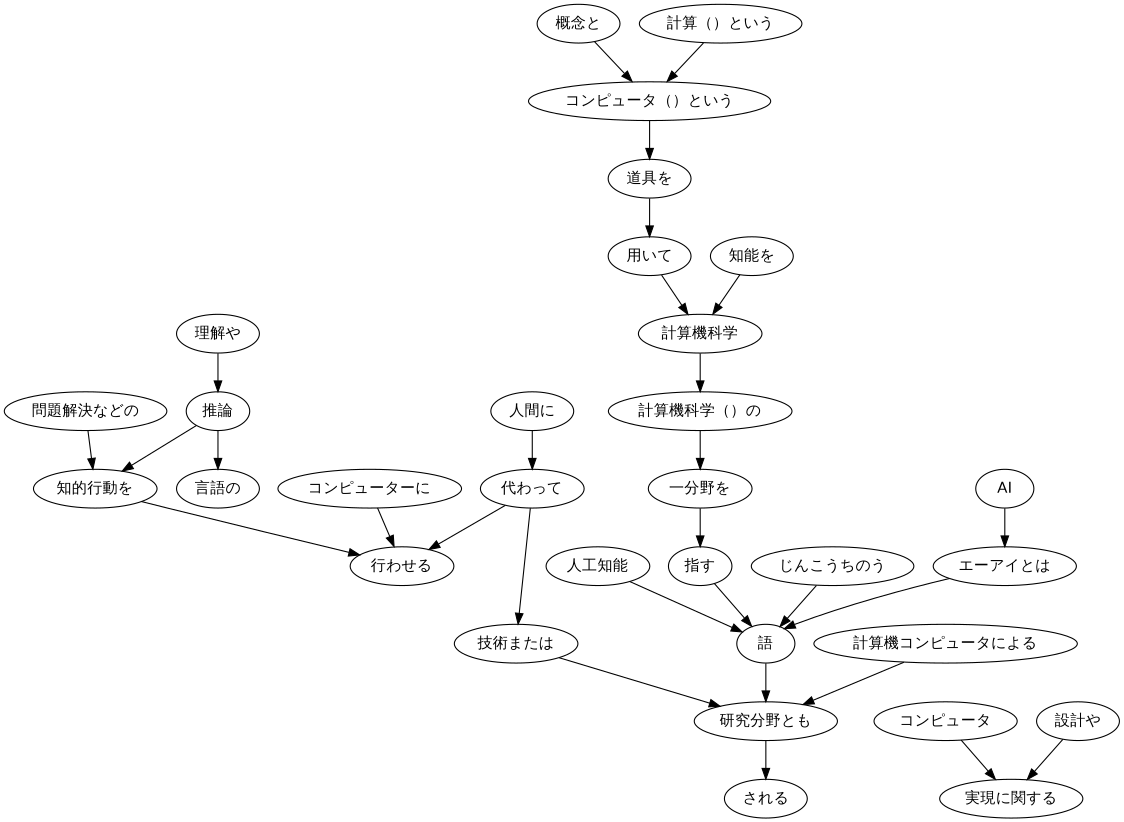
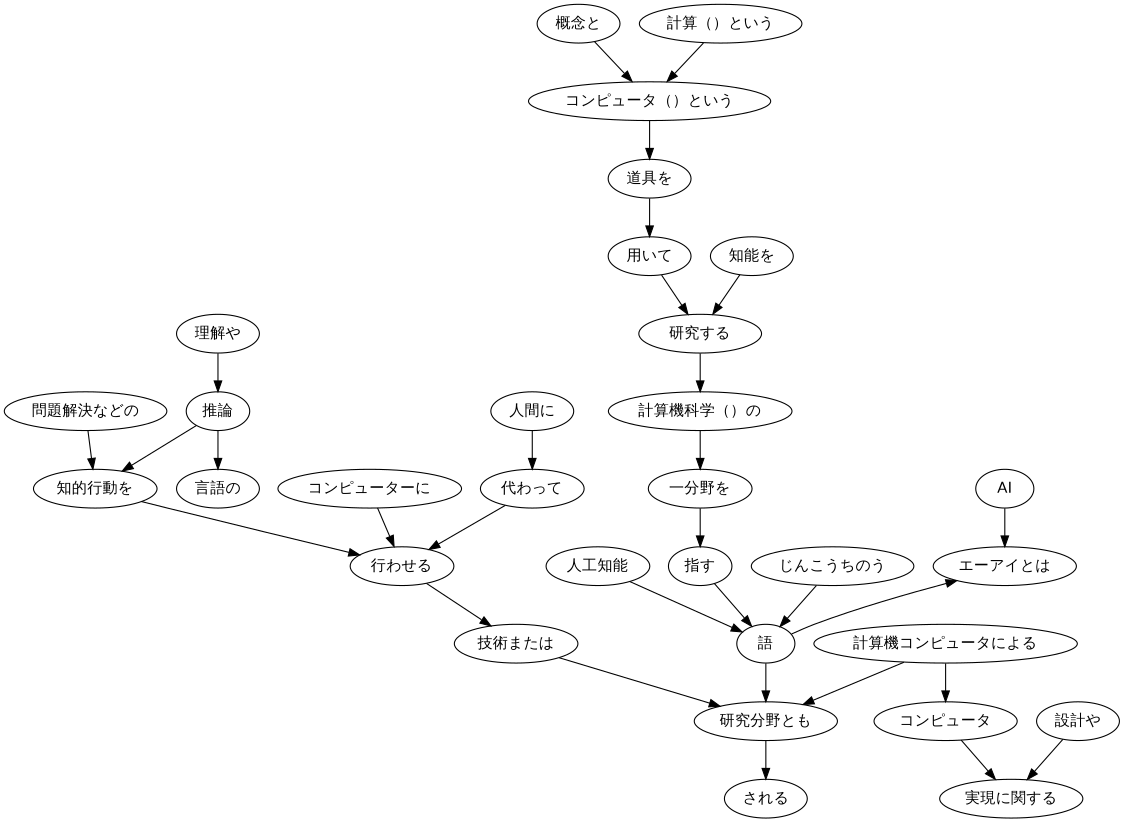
node "計算機科学": label "計算機科学" -> "研究する"
edge "代わって" -> "技術または": now "行わせる" -> "技術または"
edge "エーアイとは" -> "語": reversed
edge "計算機コンピュータによる" -> "コンピュータ": added
